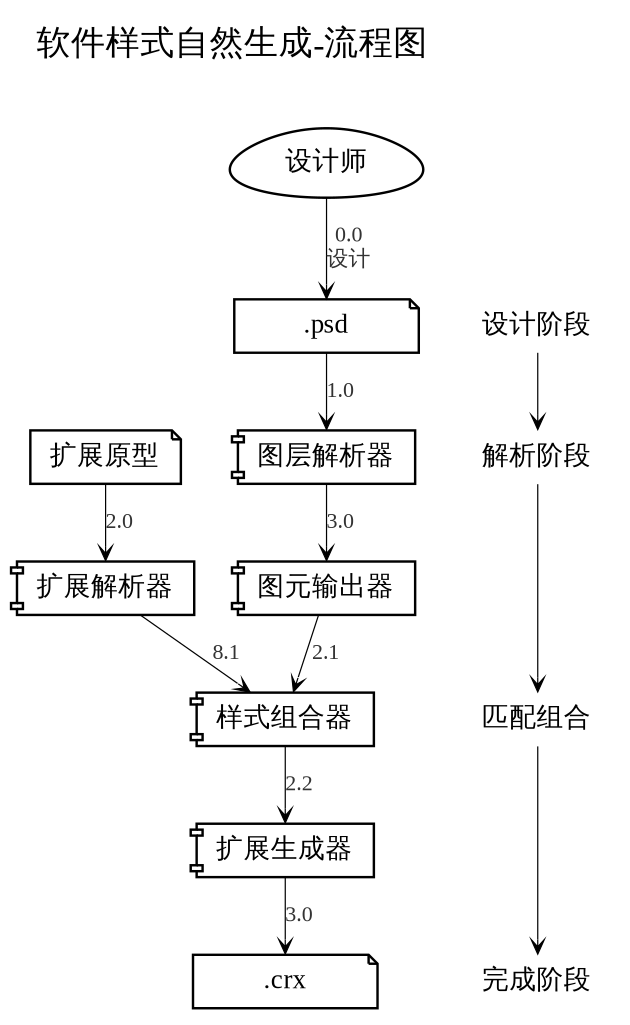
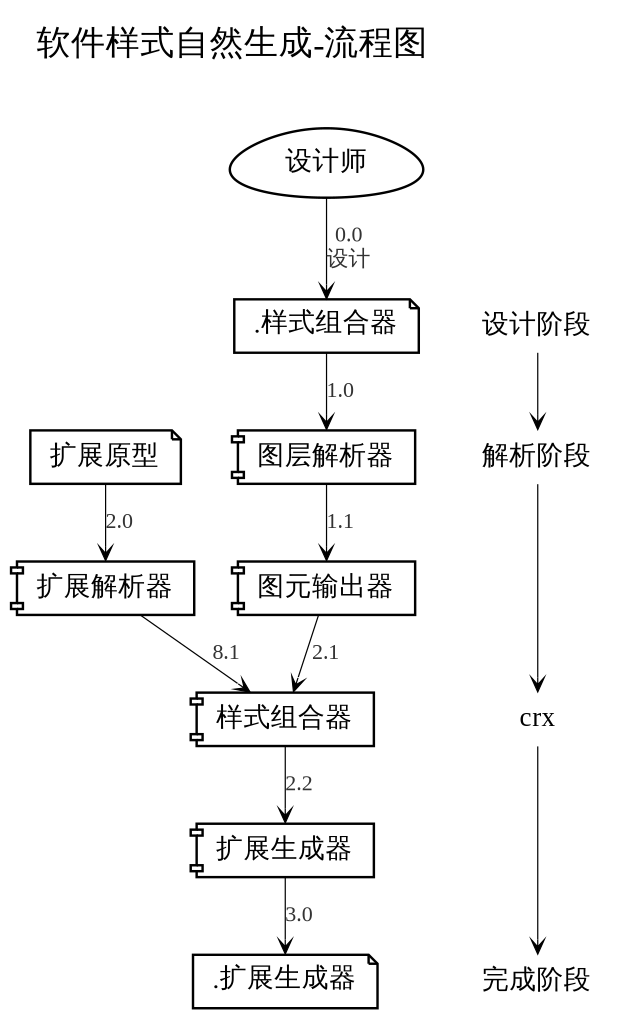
node ".psd": label ".psd" -> ".样式组合器"
edge "图层解析器" -> "图元输出器": label "3.0" -> "1.1"
node "匹配组合": label "匹配组合" -> "crx"
node ".crx": label ".crx" -> ".扩展生成器"
